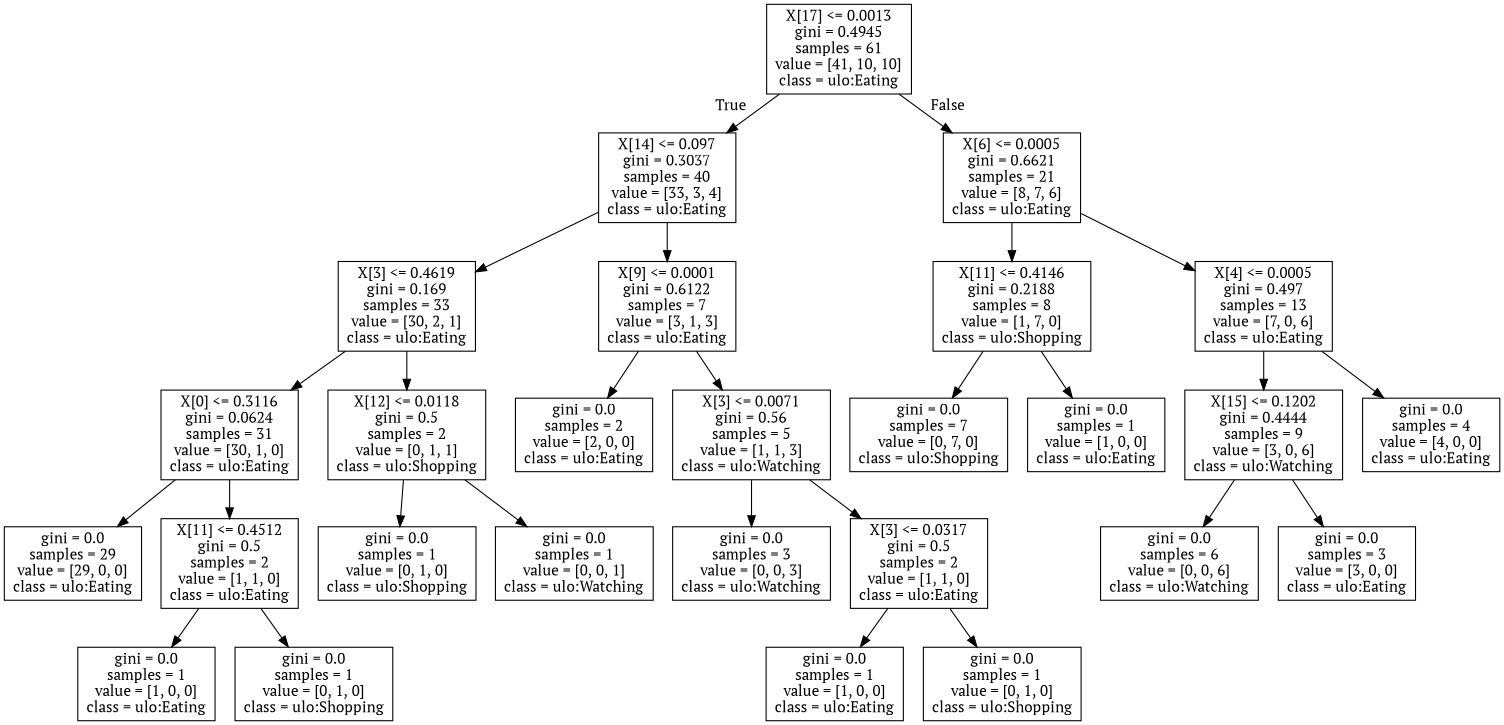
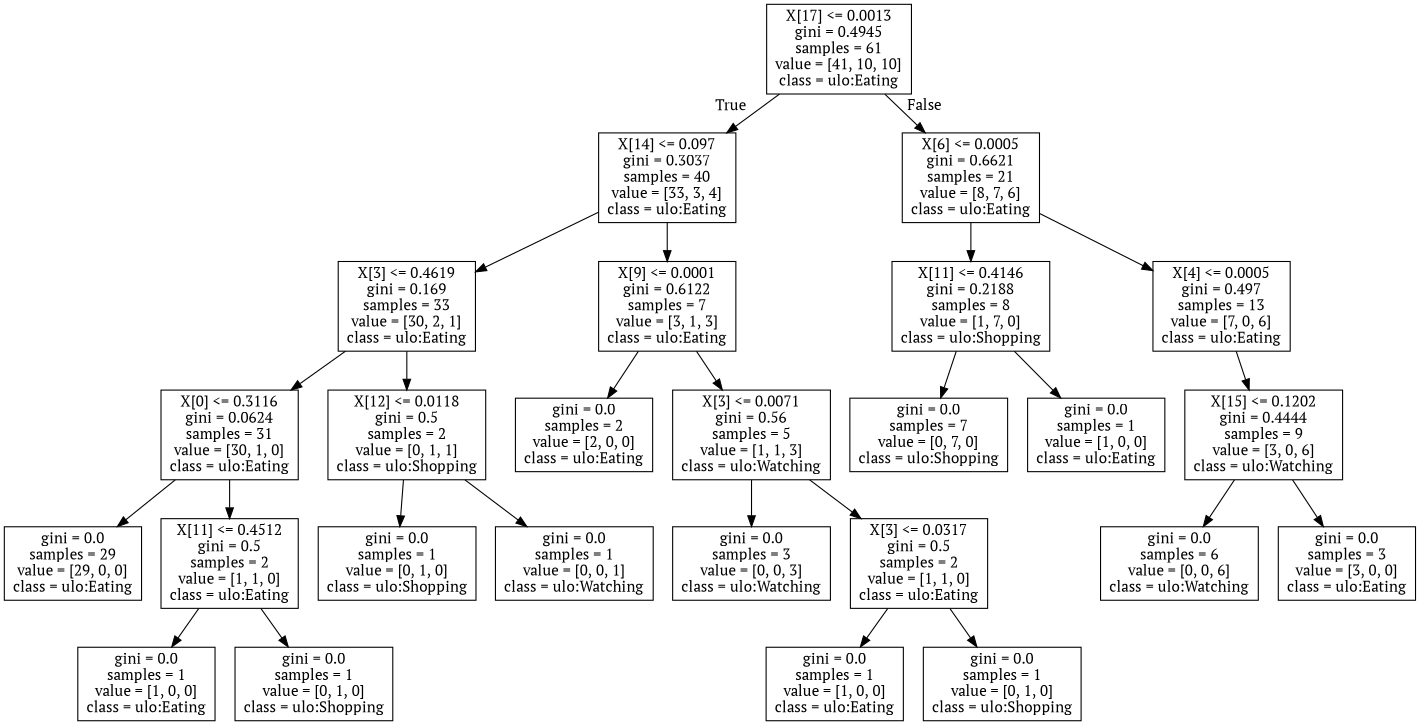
node "gini = 0.0 samples = 4 value = [4, 0, 0] class = ulo:Eating": removed
